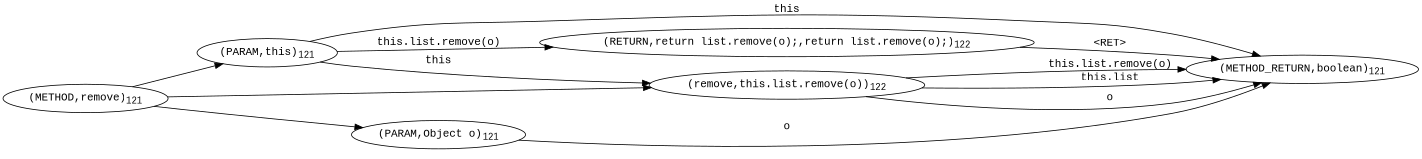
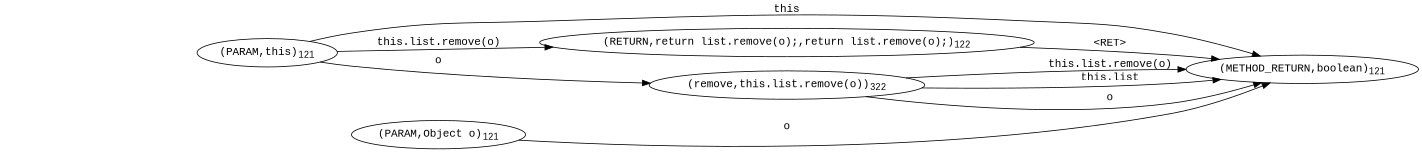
edge "(PARAM,this)" -> "(remove,this.list.remove(o))": label "this" -> "o"
node "(remove,this.list.remove(o))": text "122" -> "322"
node "(METHOD,remove)": removed
